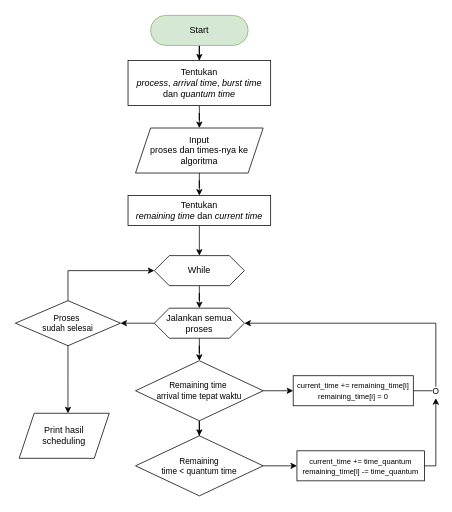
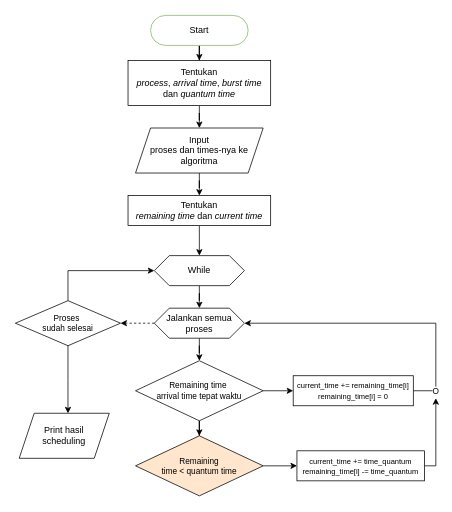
node "Start": fillcolor #d5e8d4 -> #ffffff
edge "Jalankan semua proses" -> "Proses sudah selesai": style solid -> dashed
node "Remaining time < quantum time": fillcolor #ffffff -> #ffe6cc
